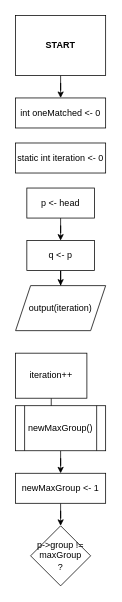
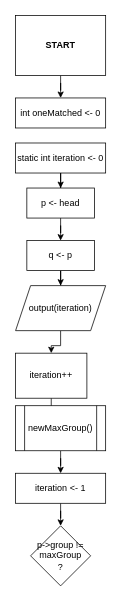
edge "static int iteration <- 0" -> "p <- head": added
edge "output(iteration)" -> "iteration++": added
node "newMaxGroup <- 1": label "newMaxGroup <- 1" -> "iteration <- 1"
